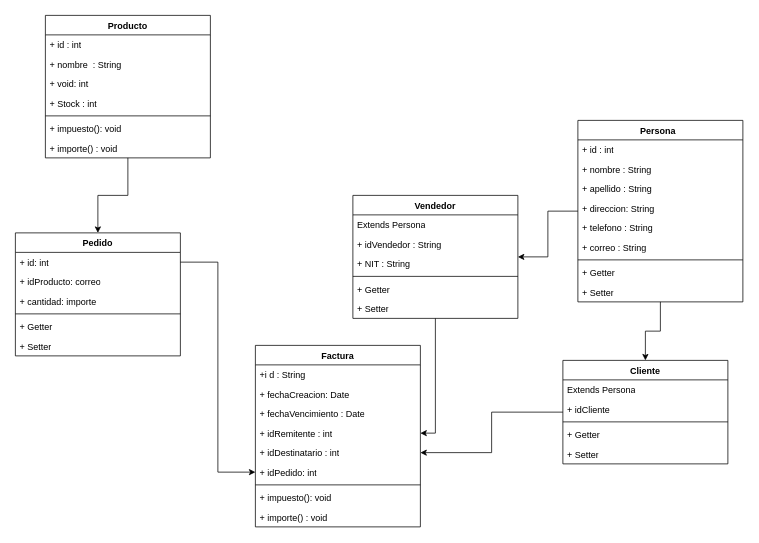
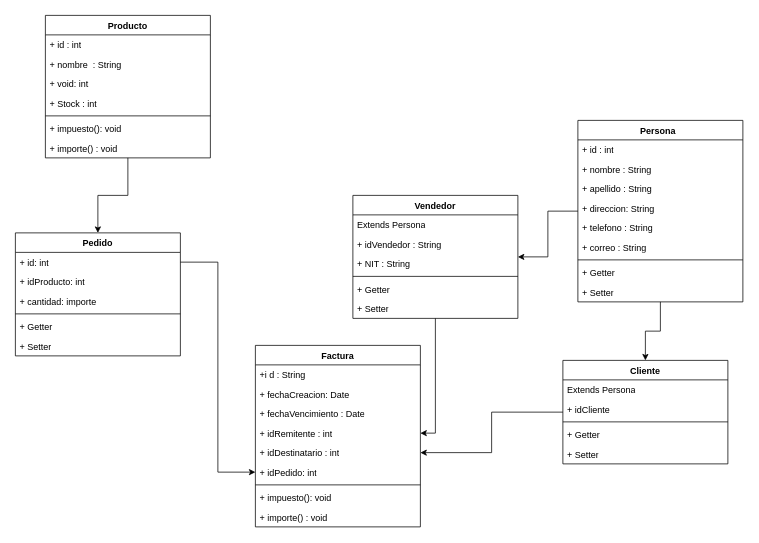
node "+ idProducto: correo": label "+ idProducto: correo" -> "+ idProducto: int"
